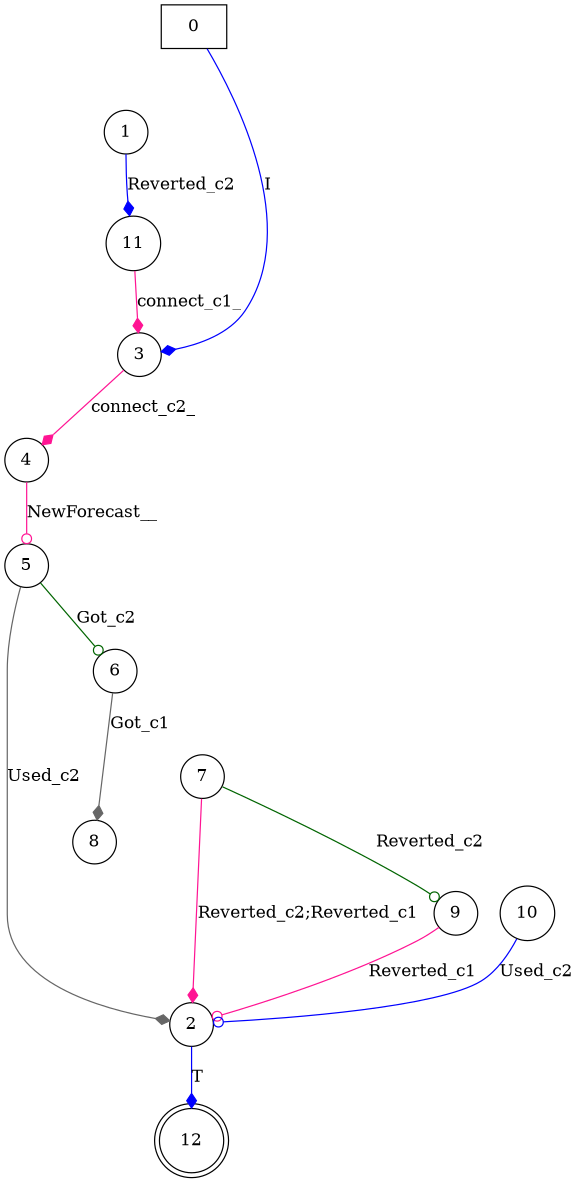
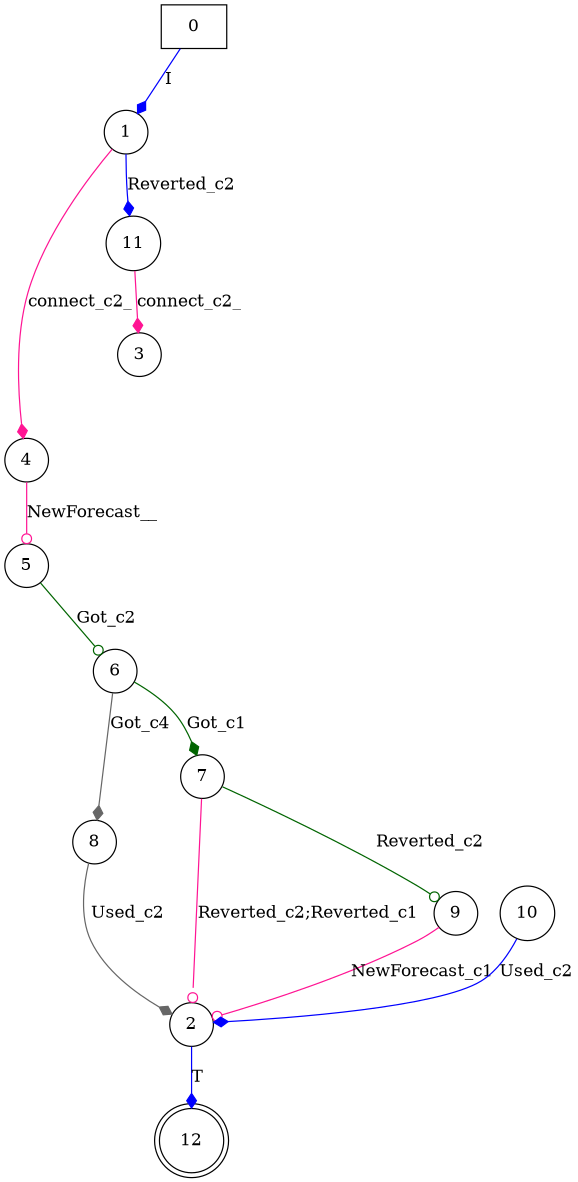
edge "0" -> "3": now "0" -> "1"
edge "11" -> "3": label "connect_c1_" -> "connect_c2_"
edge "3" -> "4": now "1" -> "4"
edge "6" -> "7": added, label "Got_c1"
edge "6" -> "8": label "Got_c1" -> "Got_c4"
edge "5" -> "2": now "8" -> "2"
edge "7" -> "2": arrowhead diamond -> odot
edge "9" -> "2": label "Reverted_c1" -> "NewForecast_c1"
edge "10" -> "2": arrowhead odot -> diamond
